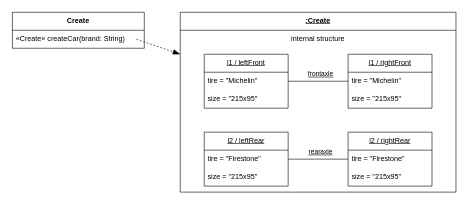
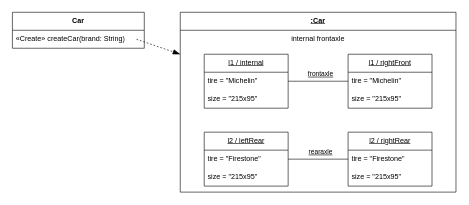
node "Create": label "Create" -> "Car"
node ":Create": label ":Create" -> ":Car"
node "internal structure": label "internal structure" -> "internal frontaxle"
node "l1 / leftFront": label "l1 / leftFront" -> "l1 / internal"
